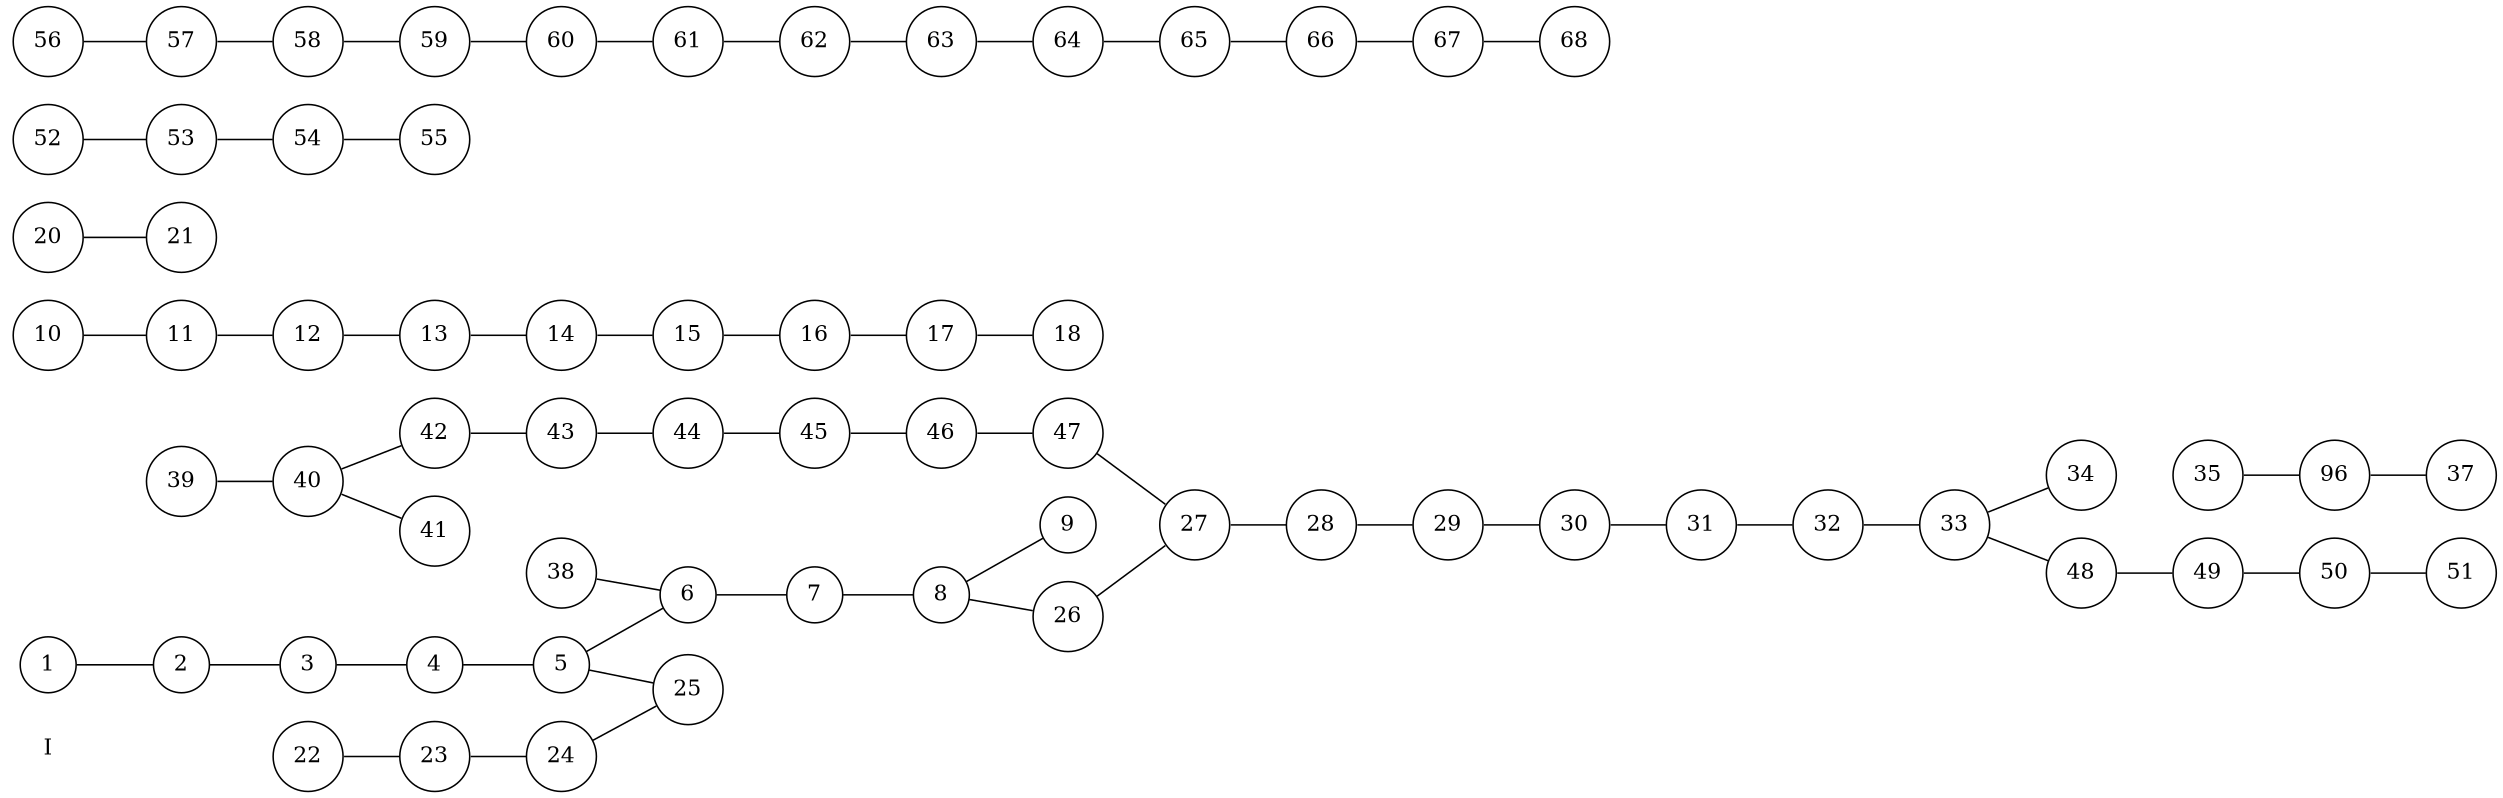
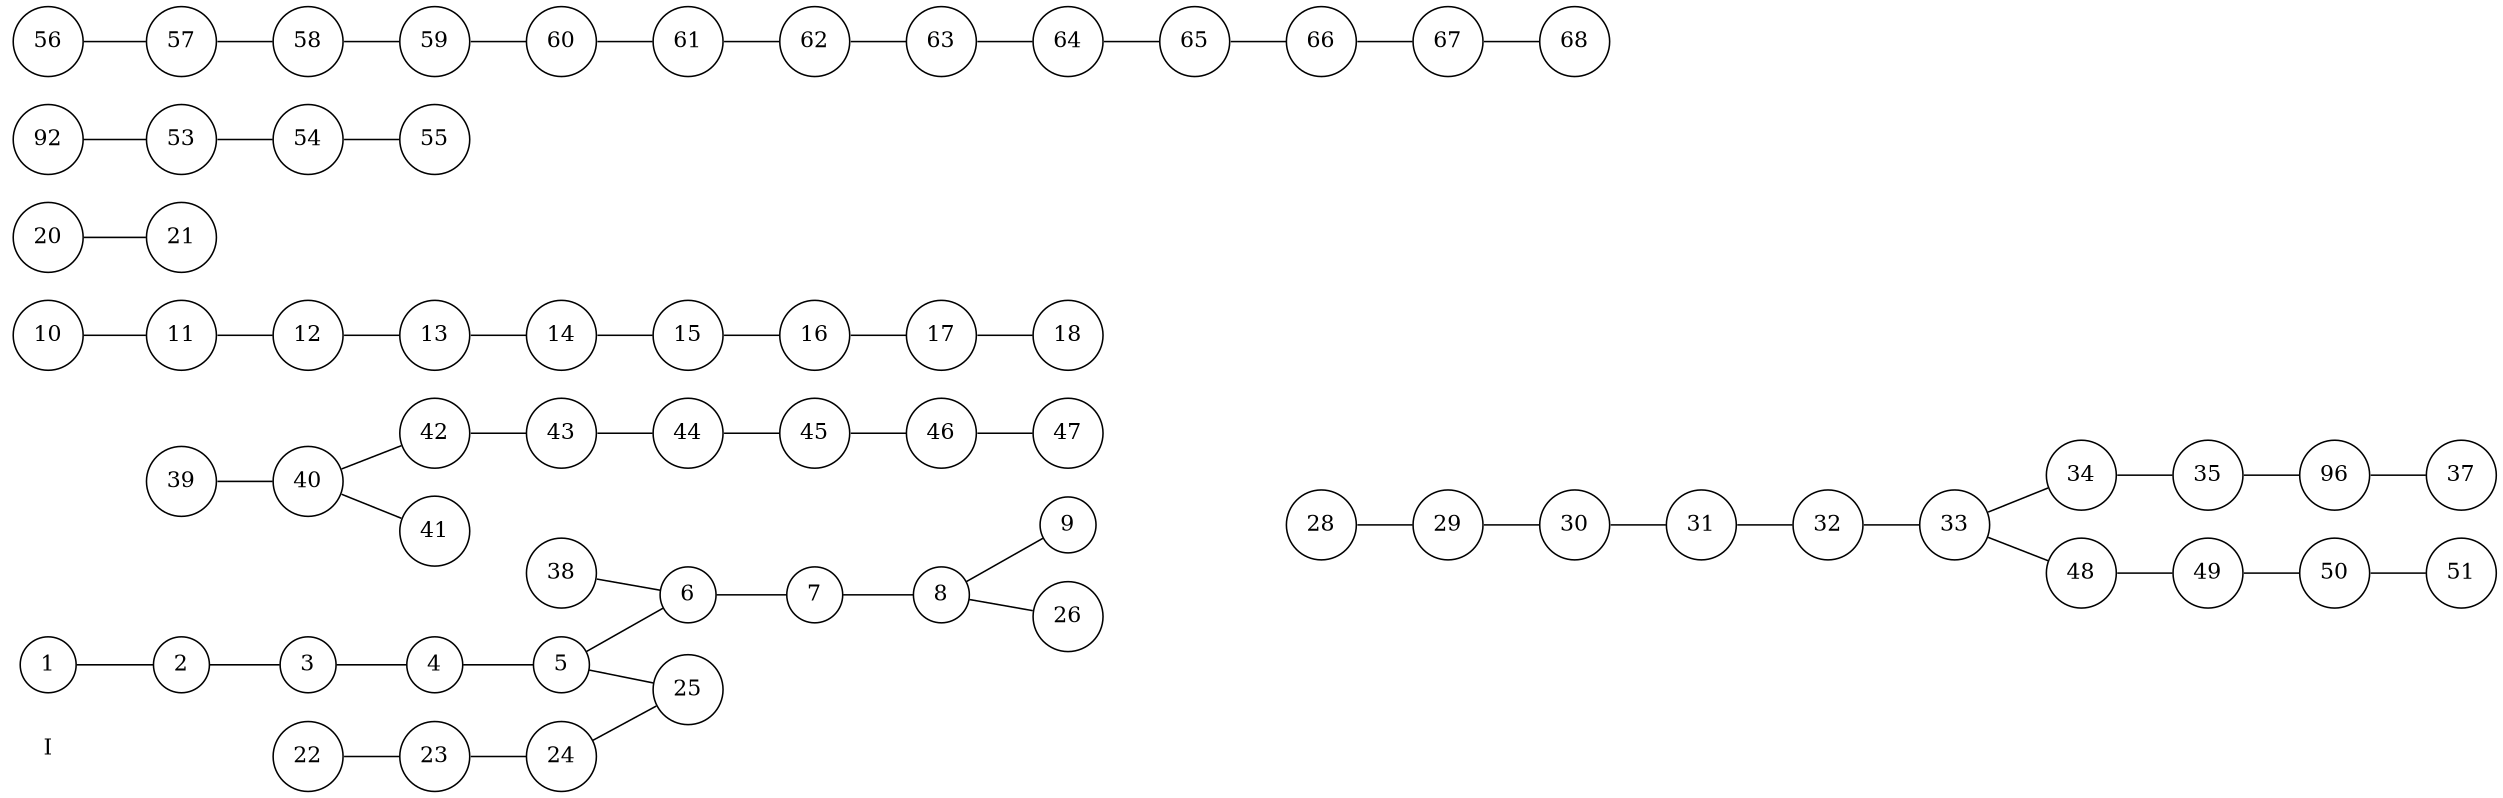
node "52": label "52" -> "92"
edge "34" -- "35": added
node "27": removed
